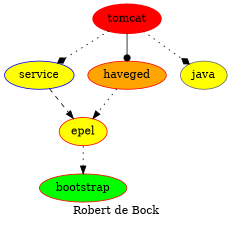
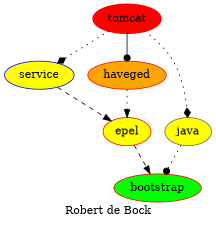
edge "epel" -> "bootstrap": style dotted -> dashed
edge "java" -> "bootstrap": added
